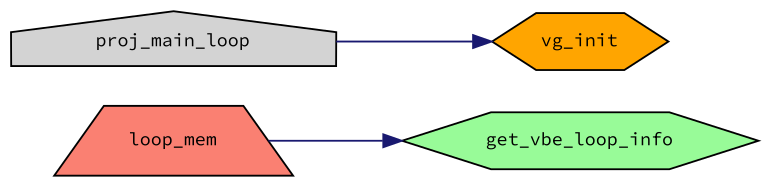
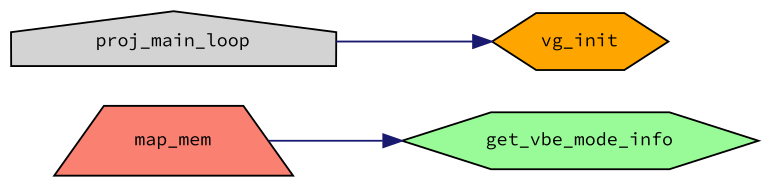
node "loop_mem": label "loop_mem" -> "map_mem"
node "get_vbe_loop_info": label "get_vbe_loop_info" -> "get_vbe_mode_info"
